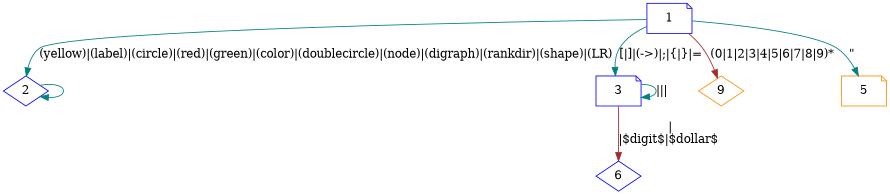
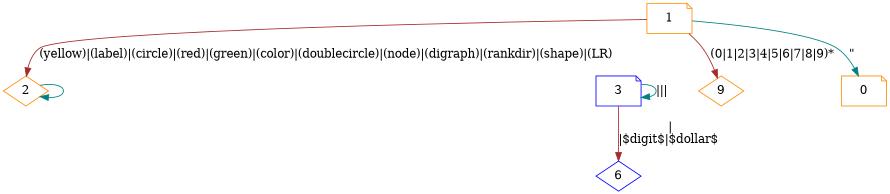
node "1": color blue -> darkorange
edge "1" -> "2": color teal -> brown
edge "1" -> "3": removed, label "[|]|(->)|;|{|}|="
node "2": color blue -> darkorange
node "5": label "5" -> "0"
